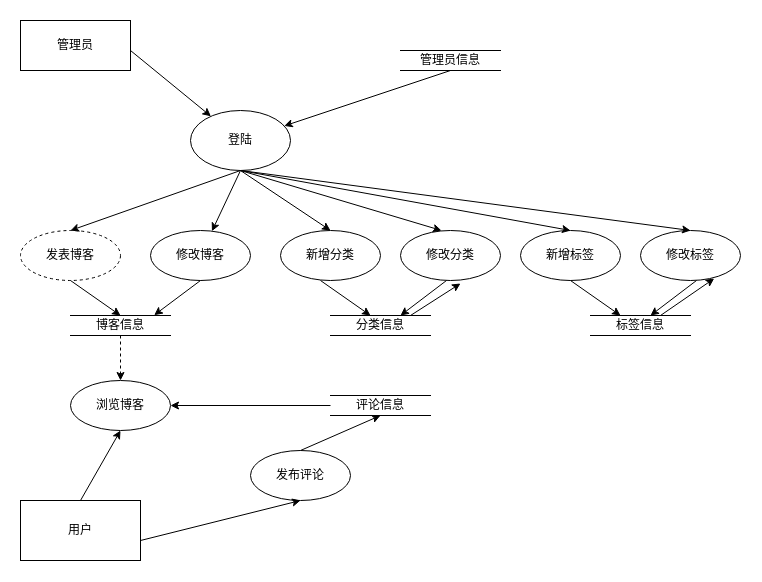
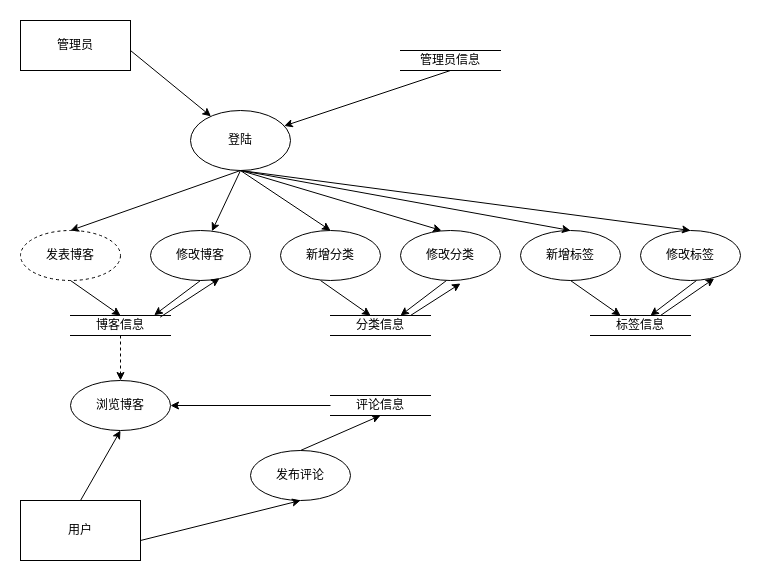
edge "博客信息" -> "修改博客": added
